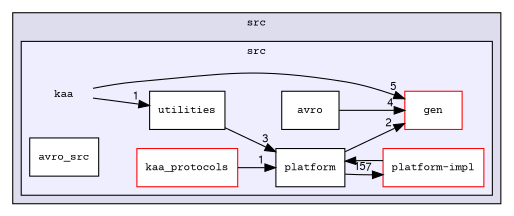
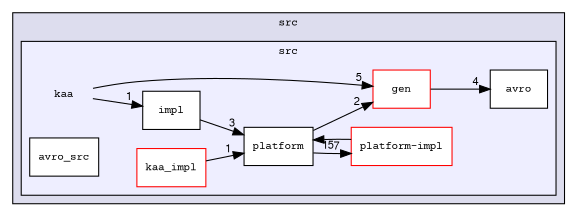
node "utilities": label "utilities" -> "impl"
edge "avro" -> "gen": reversed
node "kaa_protocols": label "kaa_protocols" -> "kaa_impl"
